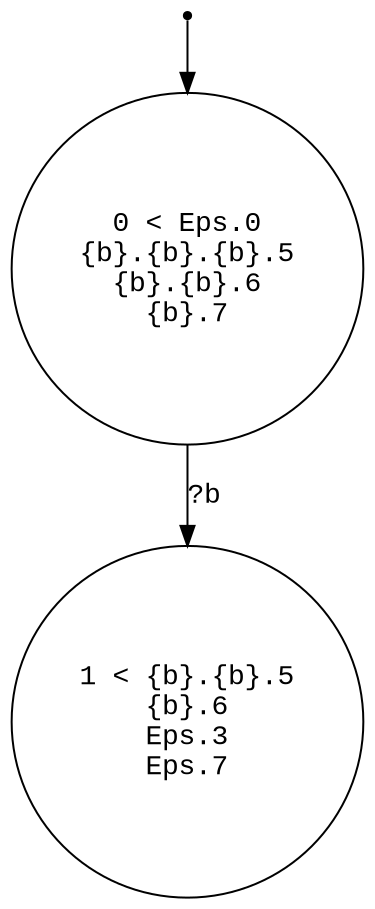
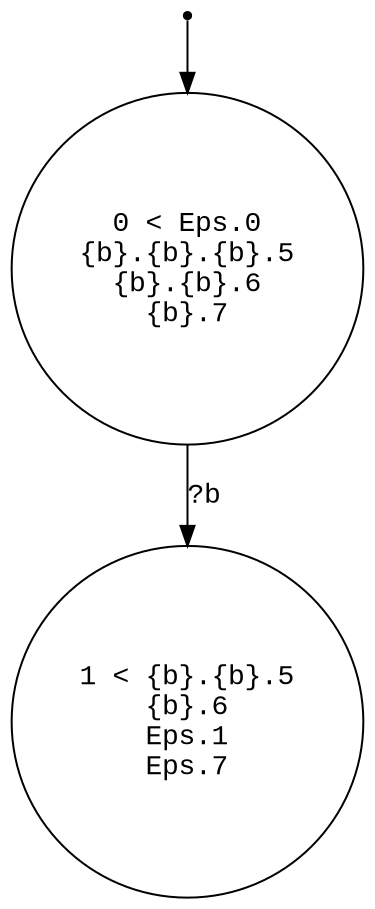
node "1 < {b}.{b}.5 {b}.6 Eps.3 Eps.7": label "1 < {b}.{b}.5 {b}.6 Eps.3 Eps.7" -> "1 < {b}.{b}.5 {b}.6 Eps.1 Eps.7"
